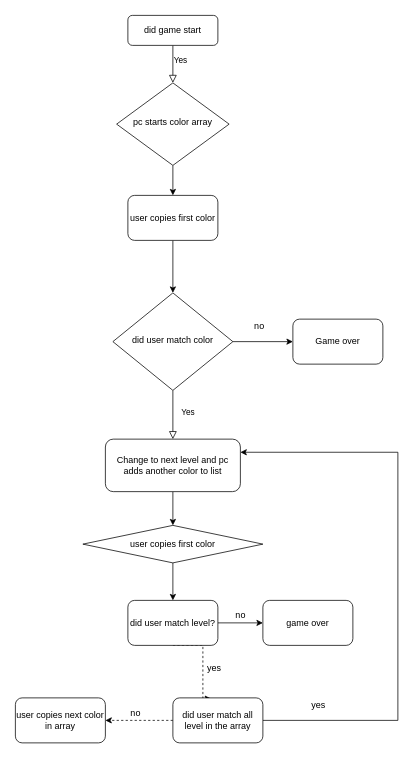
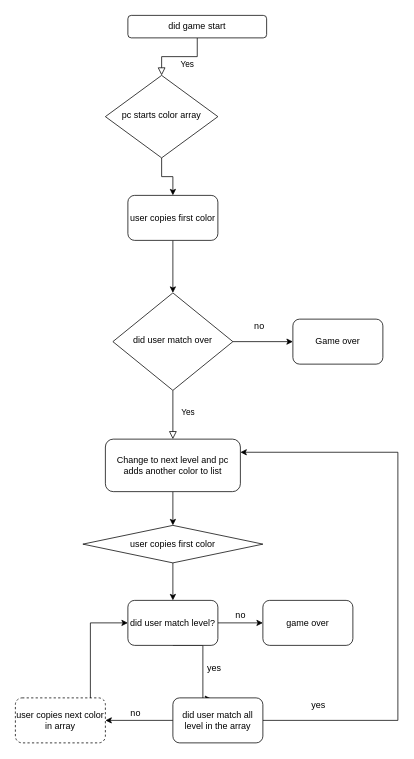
node "did game start": size 90x30 -> 139x23
node "pc starts color array": moved (173, 124) -> (162, 117)
node "did user match color": label "did user match color" -> "did user match over"
edge "user copies next color in array" -> "did user match level?": added
edge "did user match level?" -> "did user match all level in the array": style dashed -> solid
node "user copies next color in array": style solid -> dashed
edge "did user match all level in the array" -> "user copies next color in array": style dashed -> solid
